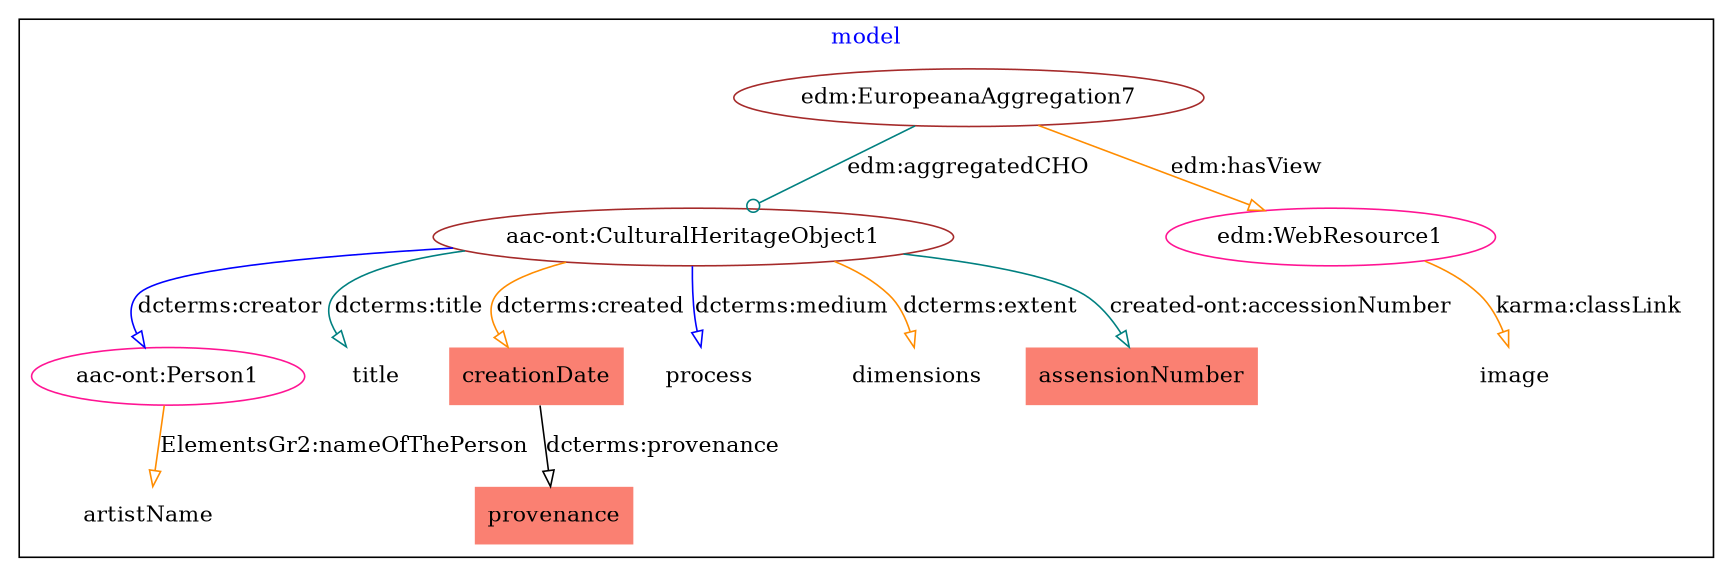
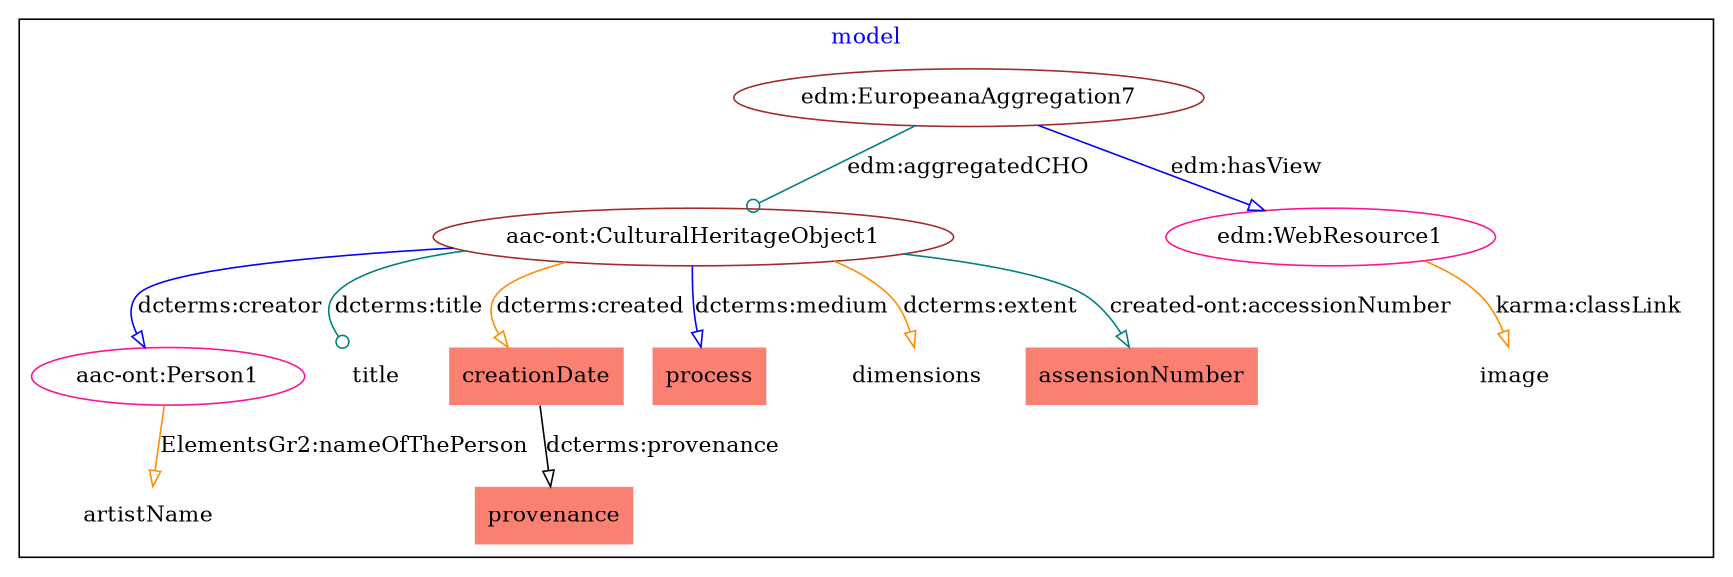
edge "edm:EuropeanaAggregation7" -> "edm:WebResource1": color darkorange -> blue
edge "aac-ont:CulturalHeritageObject1" -> "title": arrowhead onormal -> odot
node "process": fillcolor white -> salmon
